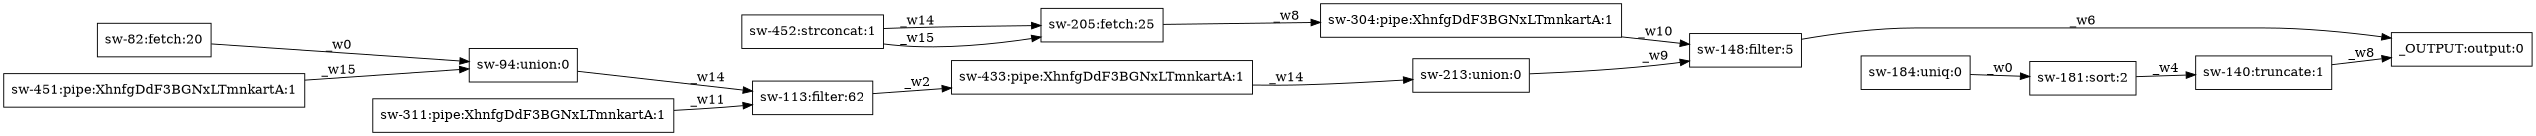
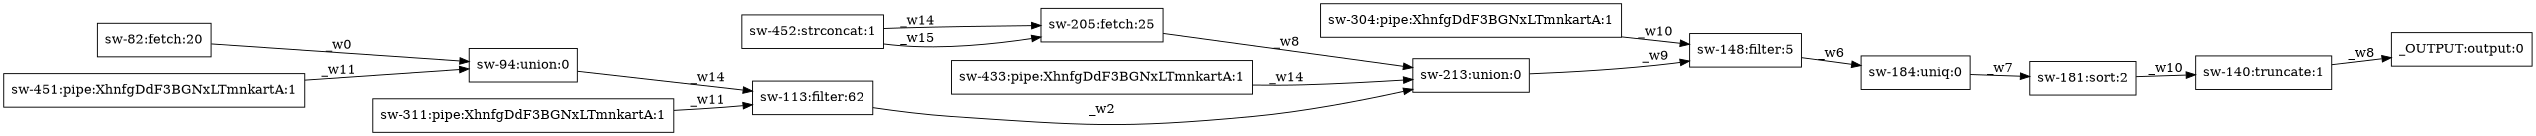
edge "sw-205:fetch:25" -> "sw-304:pipe:XhnfgDdF3BGNxLTmnkartA:1": now "sw-205:fetch:25" -> "sw-213:union:0"
edge "sw-148:filter:5" -> "_OUTPUT:output:0": now "sw-148:filter:5" -> "sw-184:uniq:0"
edge "sw-184:uniq:0" -> "sw-181:sort:2": label "_w0" -> "_w7"
edge "sw-181:sort:2" -> "sw-140:truncate:1": label "_w4" -> "_w10"
edge "sw-451:pipe:XhnfgDdF3BGNxLTmnkartA:1" -> "sw-94:union:0": label "_w15" -> "_w11"
edge "sw-113:filter:62" -> "sw-433:pipe:XhnfgDdF3BGNxLTmnkartA:1": now "sw-113:filter:62" -> "sw-213:union:0"
